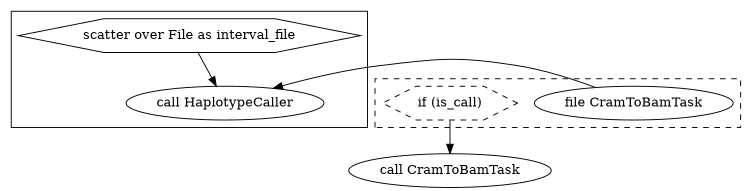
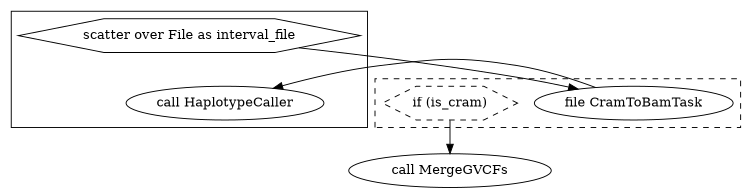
edge "scatter over File as interval_file" -> "call HaplotypeCaller": now "scatter over File as interval_file" -> "file CramToBamTask"
node "if (is_call)": label "if (is_call)" -> "if (is_cram)"
node "call CramToBamTask": label "call CramToBamTask" -> "call MergeGVCFs"
